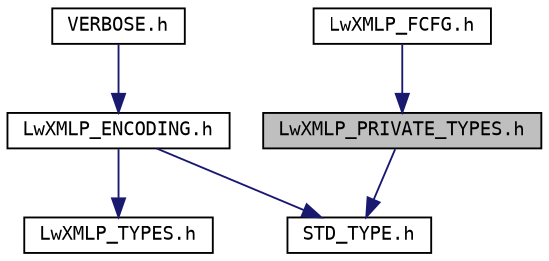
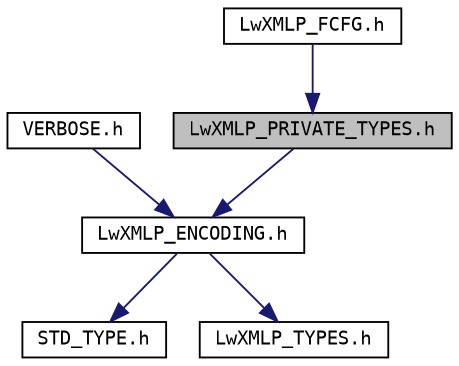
edge "LwXMLP_PRIVATE_TYPES.h" -> "STD_TYPE.h": now "LwXMLP_PRIVATE_TYPES.h" -> "LwXMLP_ENCODING.h"
